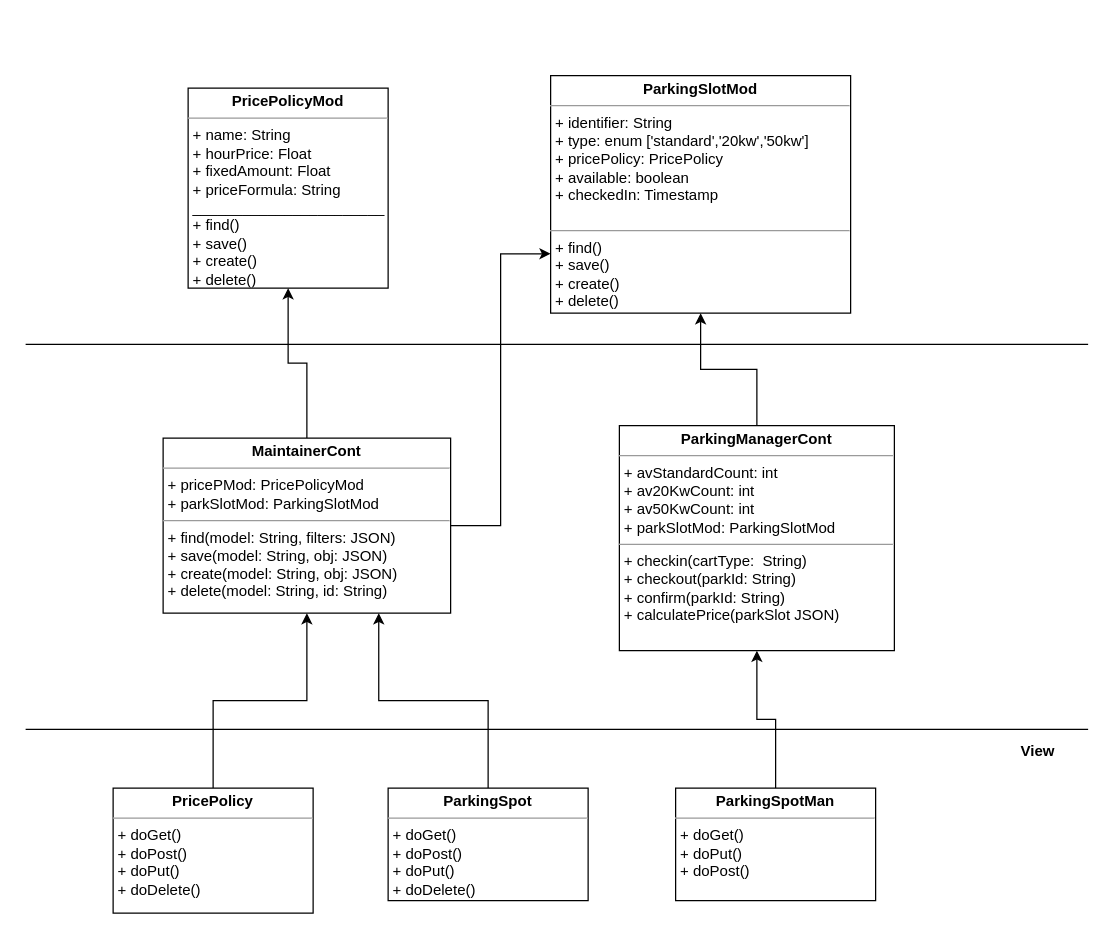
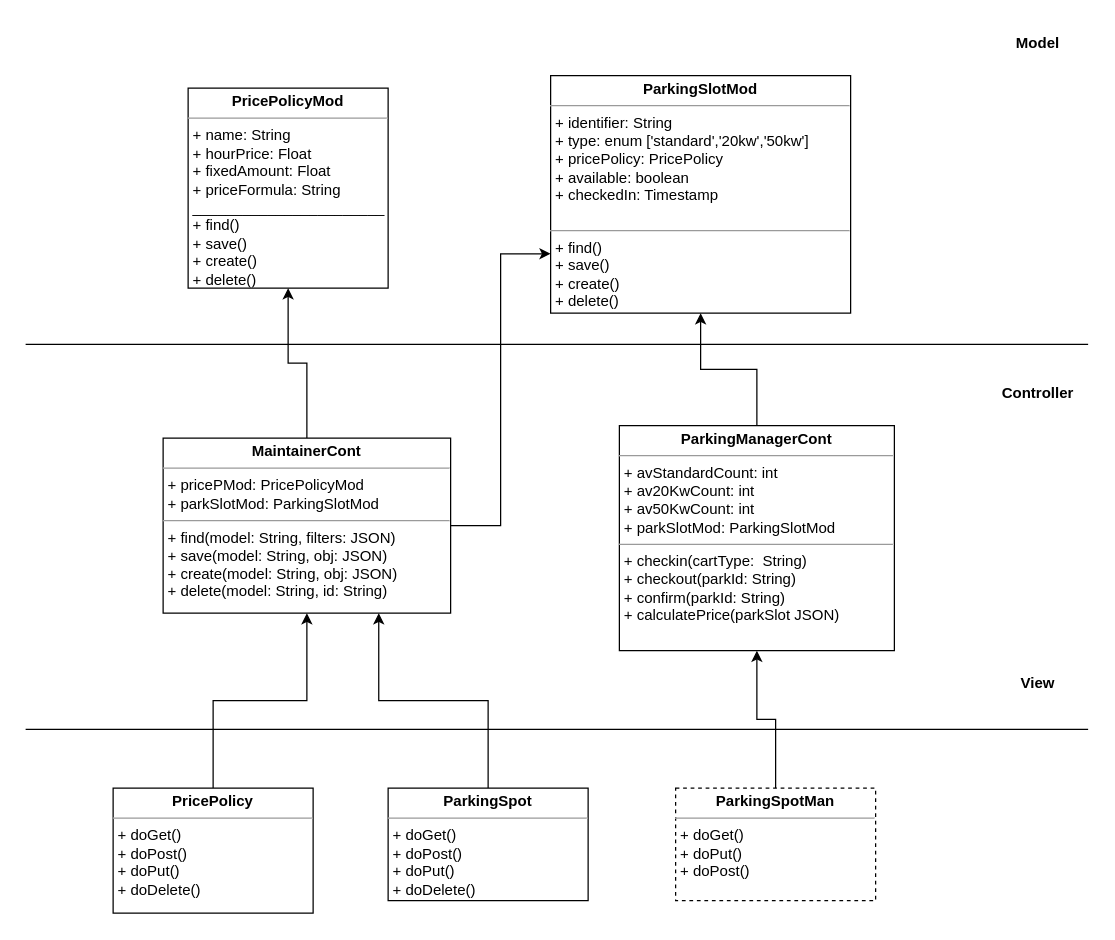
node "Model": added
node "Controller": added
node "View": moved (1038, 751) -> (1038, 682)
node "ParkingSpotMan + doGet() + doPut() + doPost()": style solid -> dashed
